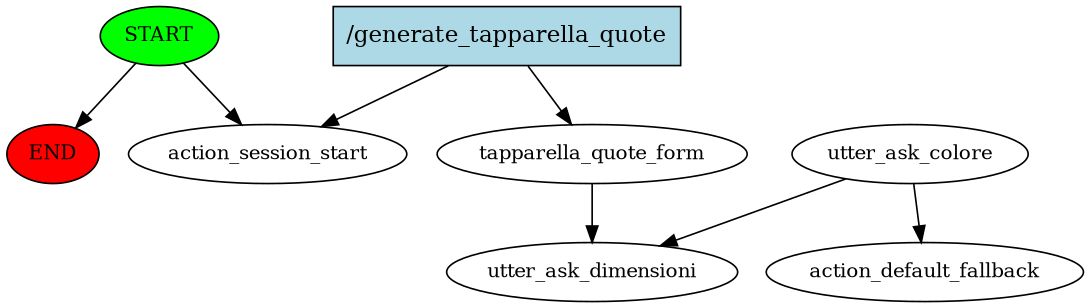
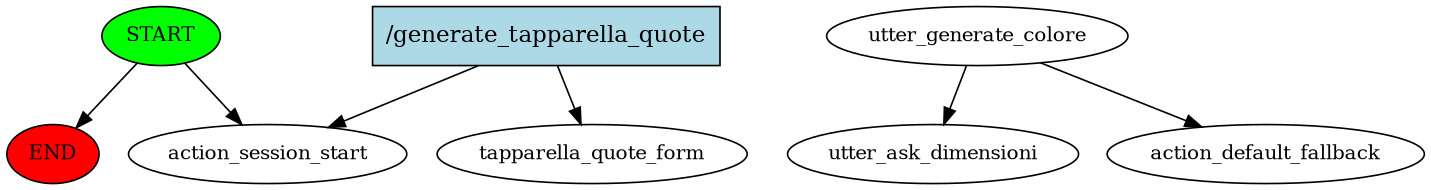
node "utter_ask_colore": label "utter_ask_colore" -> "utter_generate_colore"
edge "tapparella_quote_form" -> "utter_ask_dimensioni": removed
